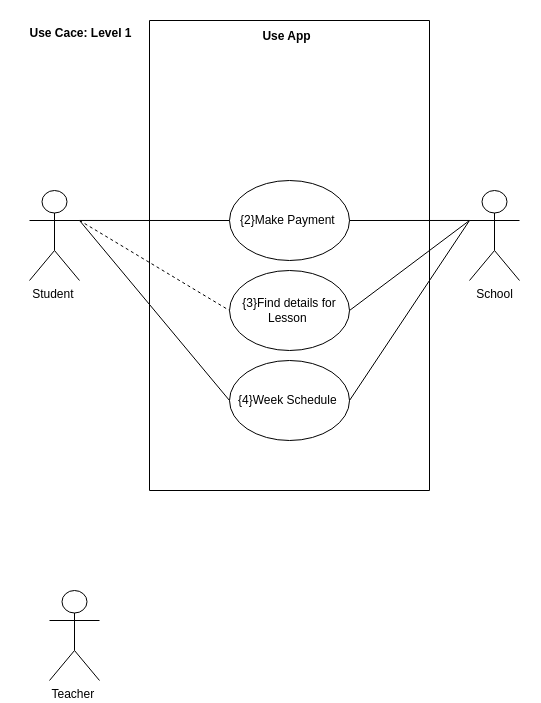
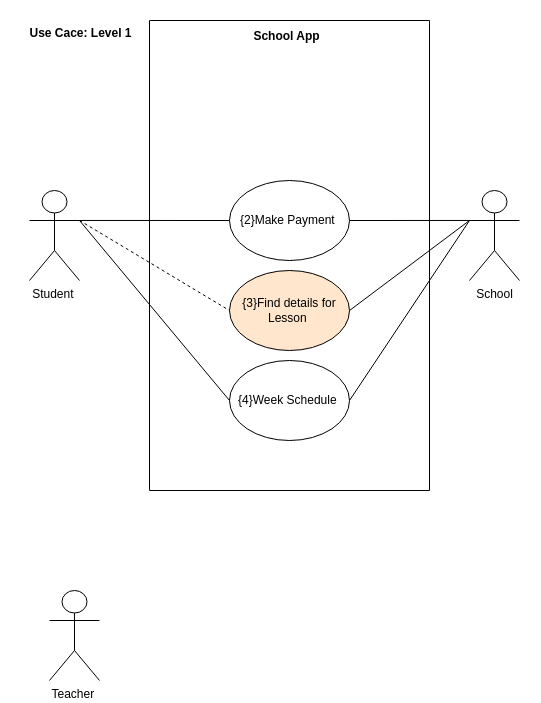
node "Use App": label "Use App" -> "School App"
node "{3}Find details for Lesson": fillcolor #ffffff -> #ffe6cc
